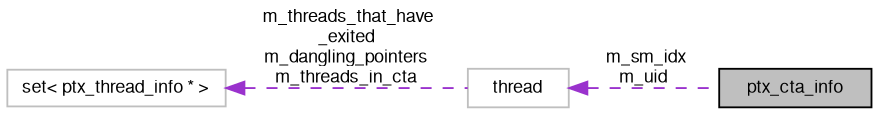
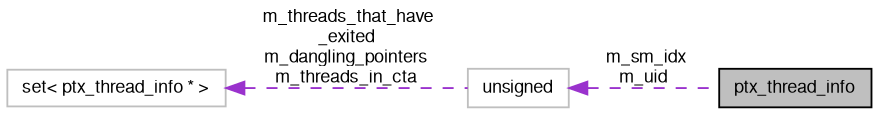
node "thread": label "thread" -> "unsigned"
node "ptx_cta_info": label "ptx_cta_info" -> "ptx_thread_info"
